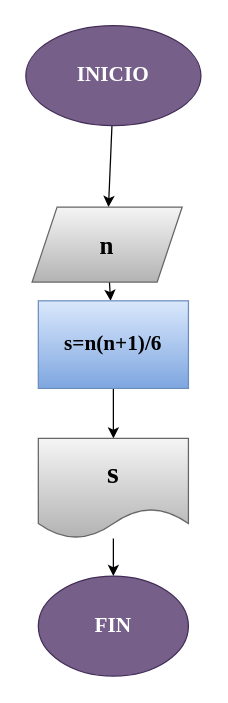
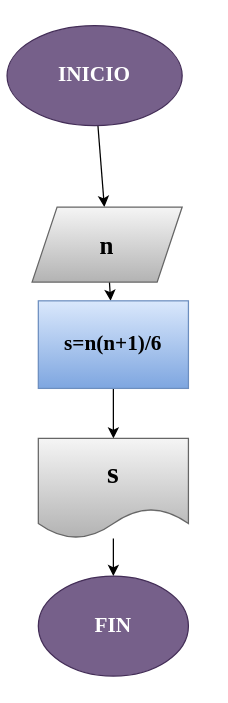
node "INICIO": moved (113, 76) -> (94, 76)
